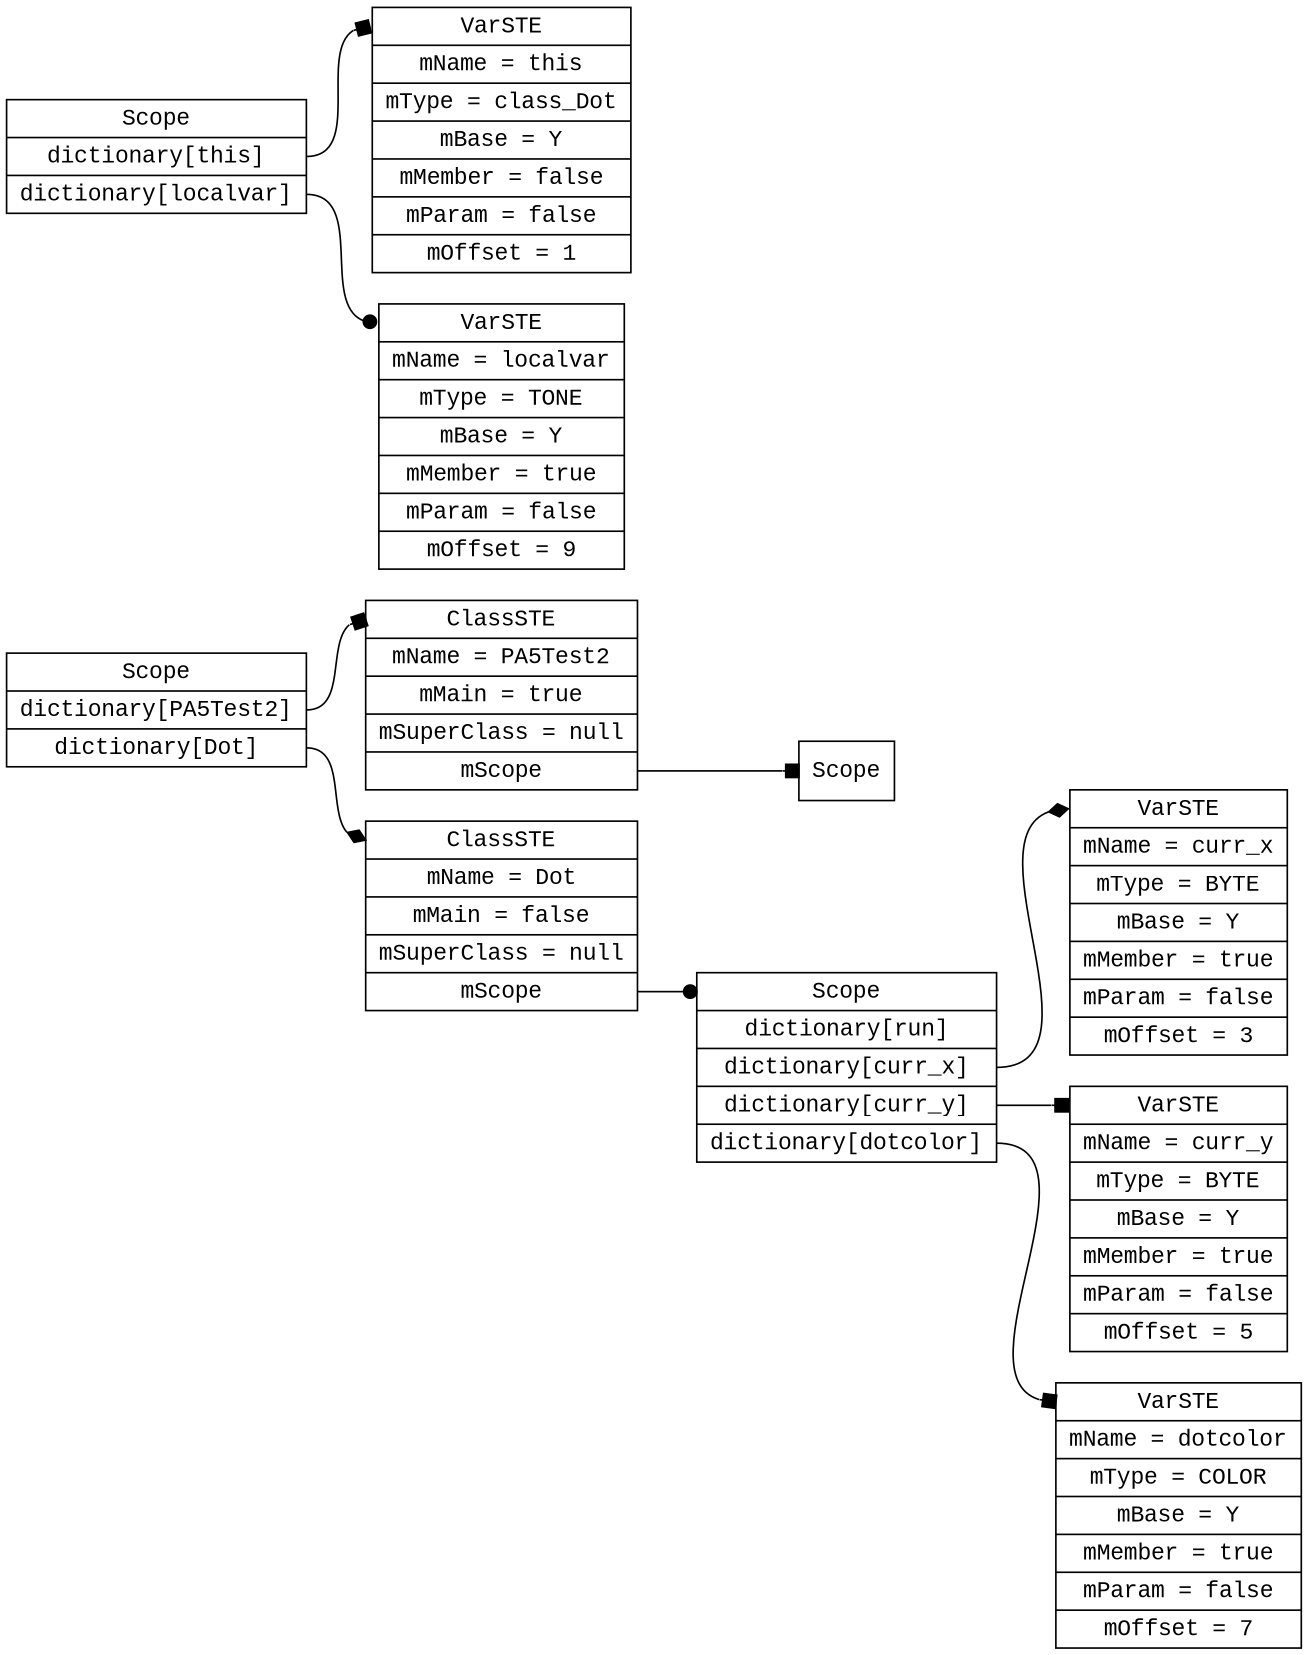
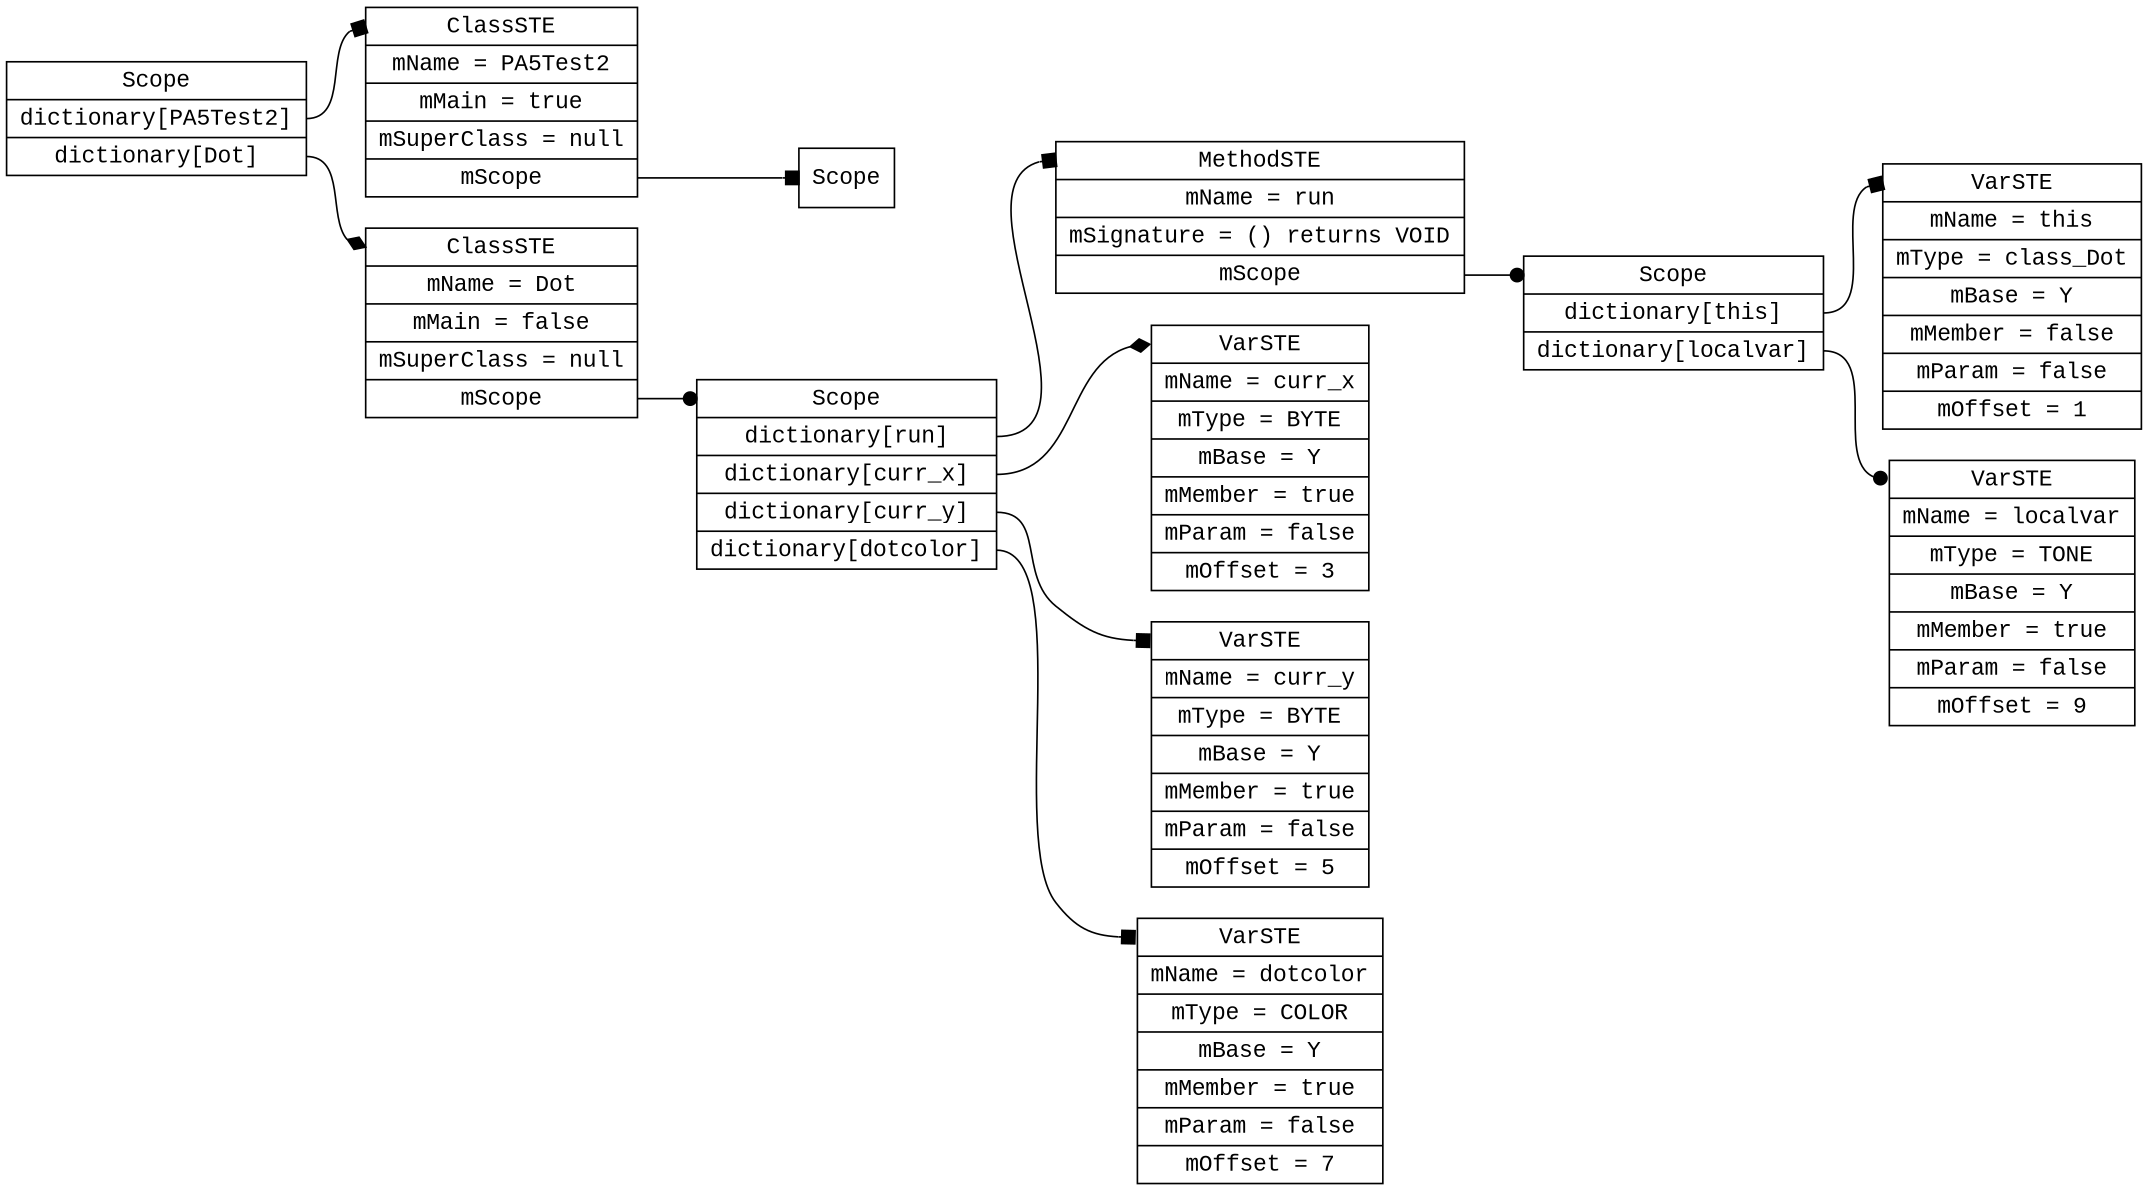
node "MethodSTE": added
